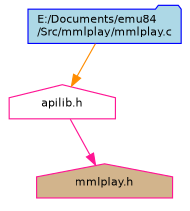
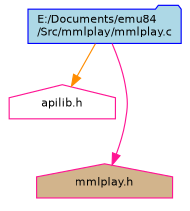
edge "apilib.h" -> "mmlplay.h": now "E:/Documents/emu84 /Src/mmlplay/mmlplay.c" -> "mmlplay.h"
